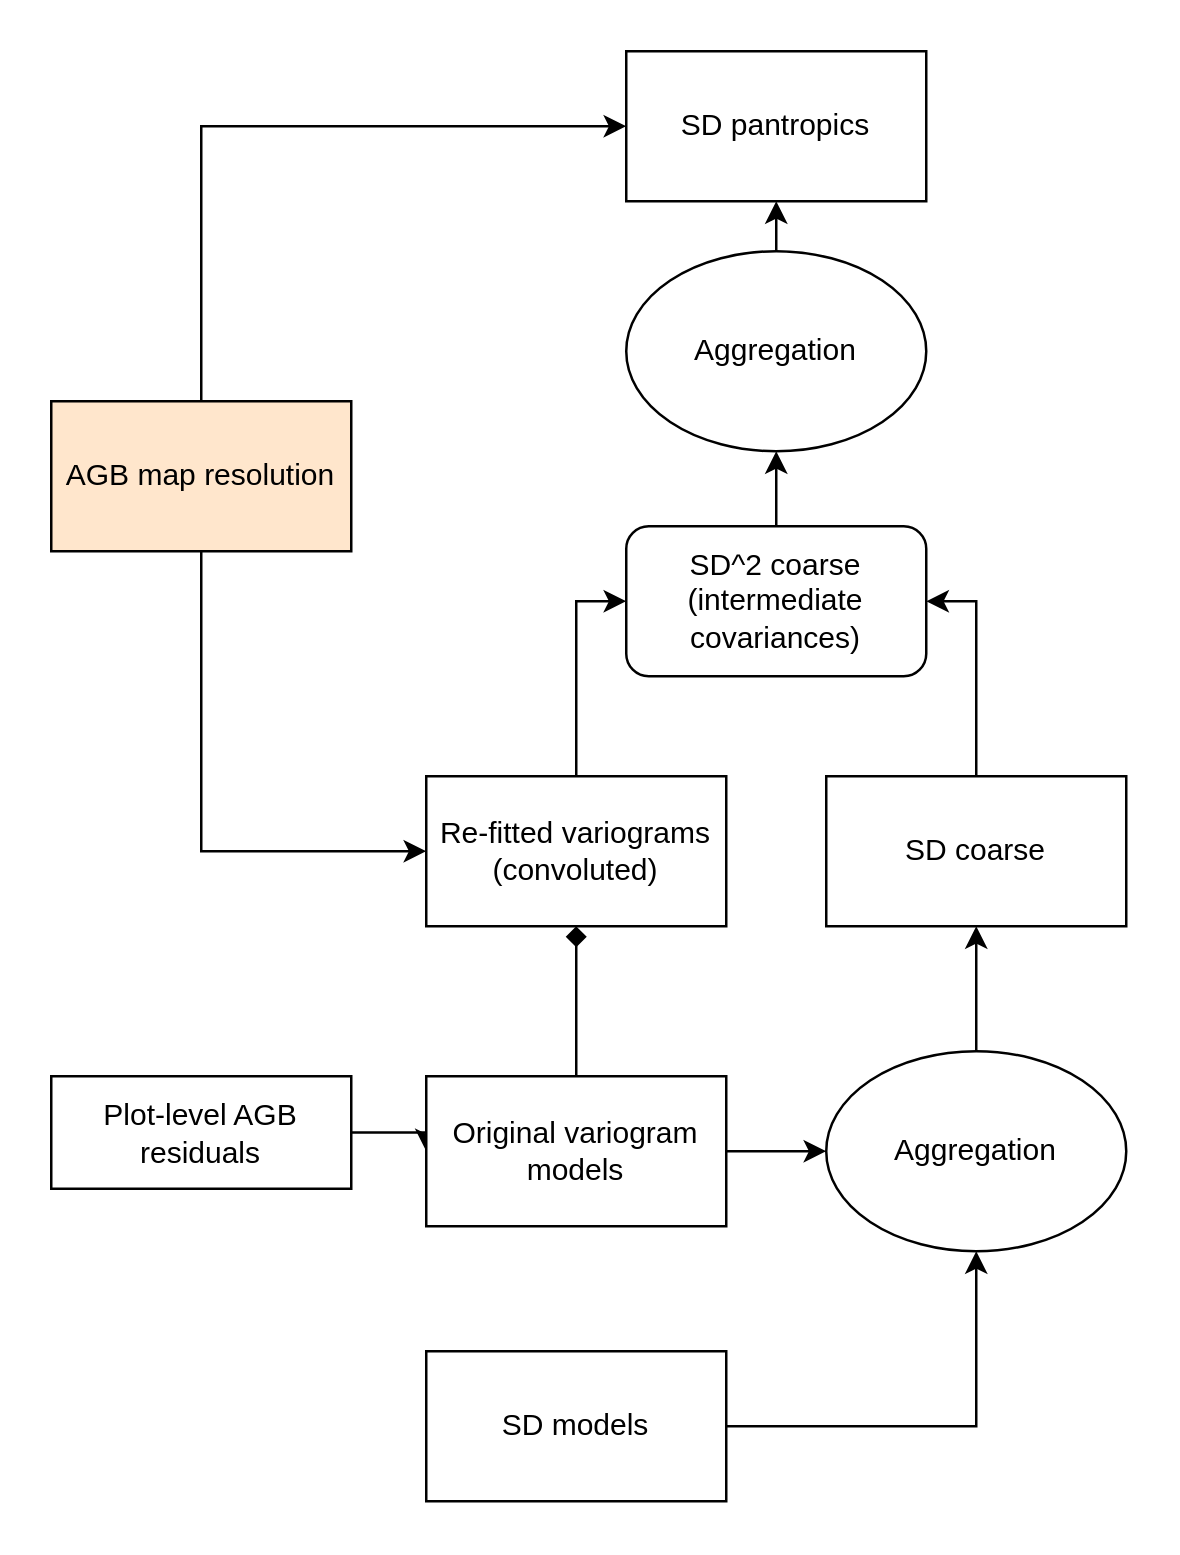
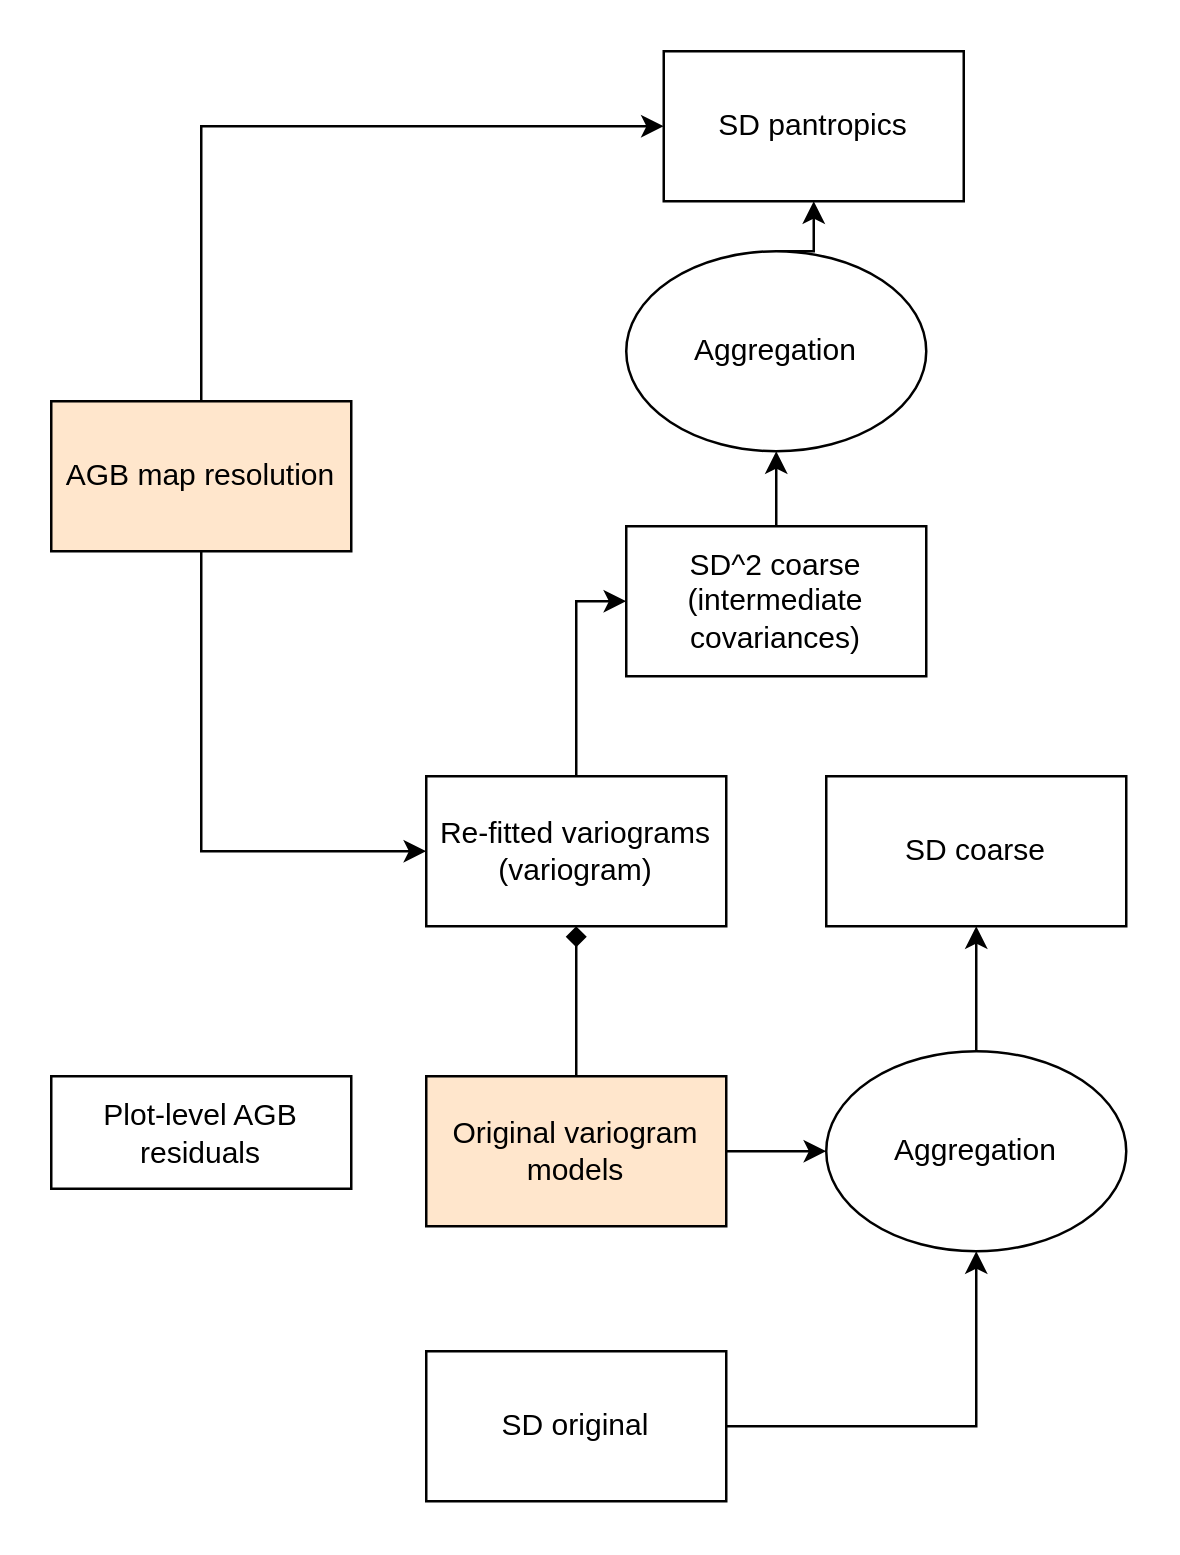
node "SD pantropics": moved (776, 126) -> (814, 126)
node "SD^2 coarse (intermediate covariances)": shape rounded rectangle -> rectangle
edge "SD coarse" -> "SD^2 coarse (intermediate covariances)": removed
node "Re-fitted variograms (convoluted)": label "Re-fitted variograms (convoluted)" -> "Re-fitted variograms (variogram)"
edge "Plot-level AGB residuals" -> "Original variogram models": removed
node "Original variogram models": fillcolor #ffffff -> #ffe6cc
node "SD models": label "SD models" -> "SD original"
